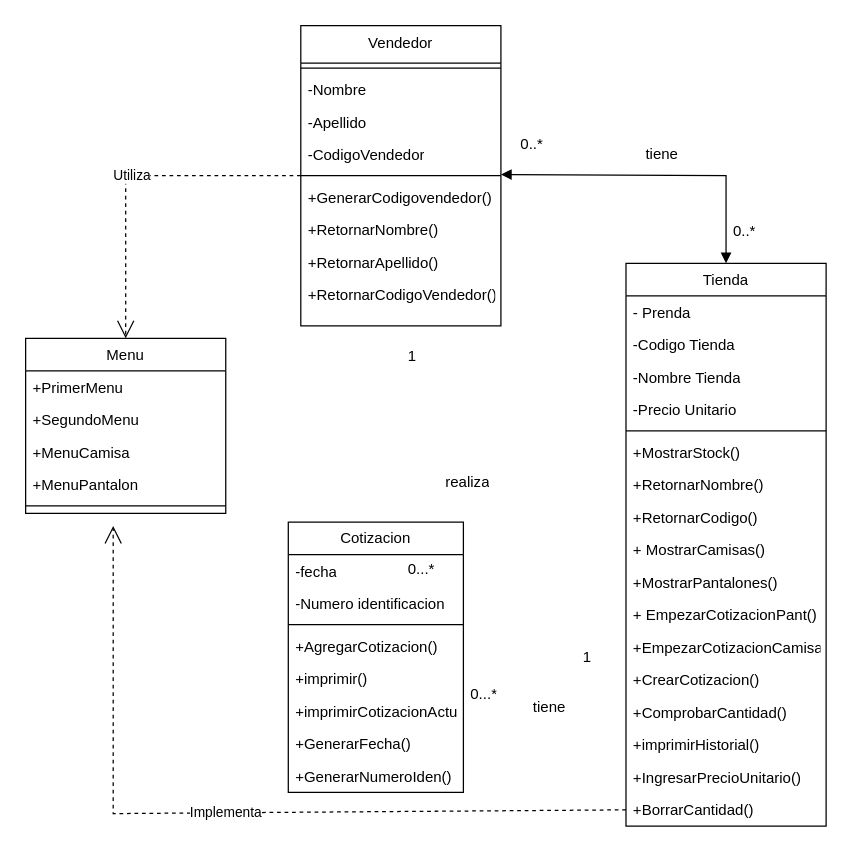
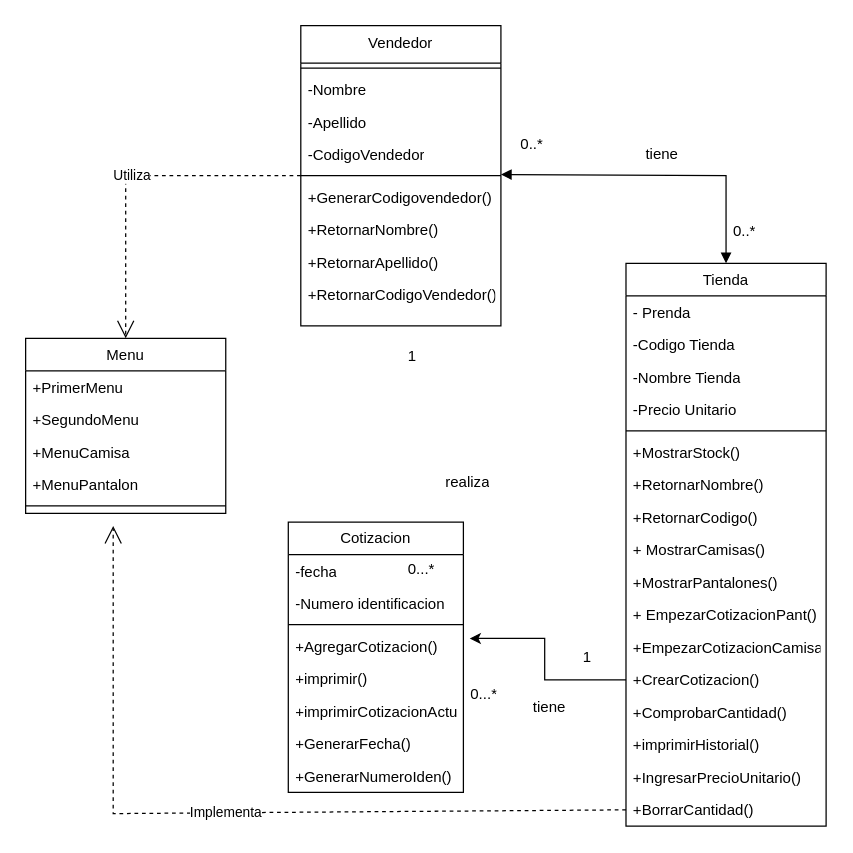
edge "+CrearCotizacion()" -> "+AgregarCotizacion()": added
